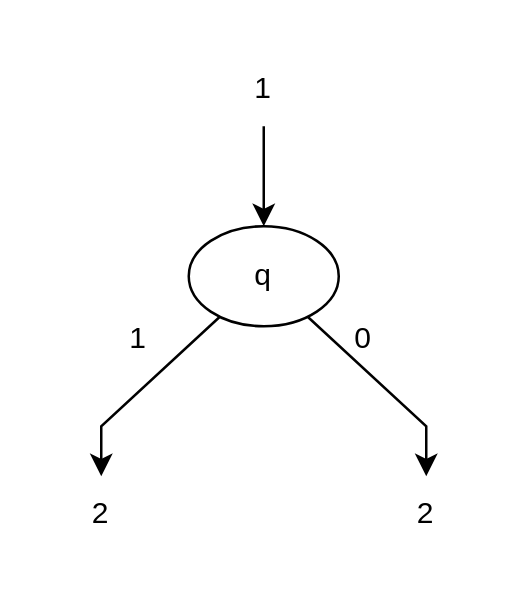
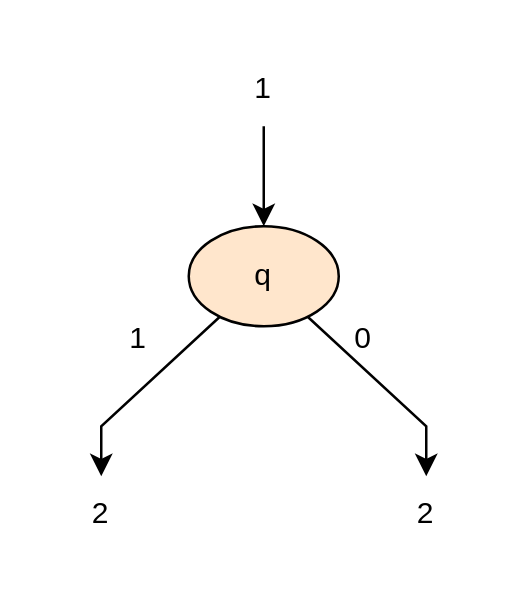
node "q": fillcolor #ffffff -> #ffe6cc
